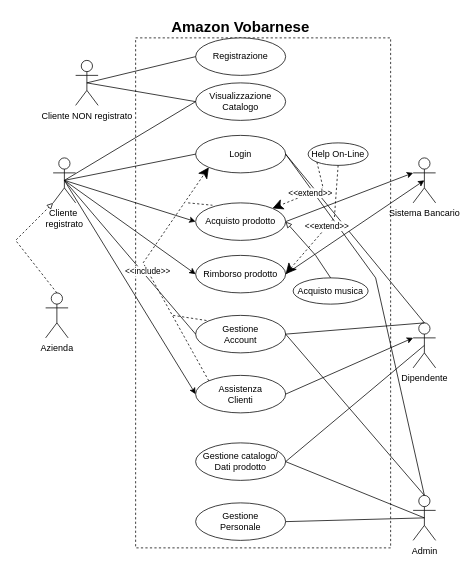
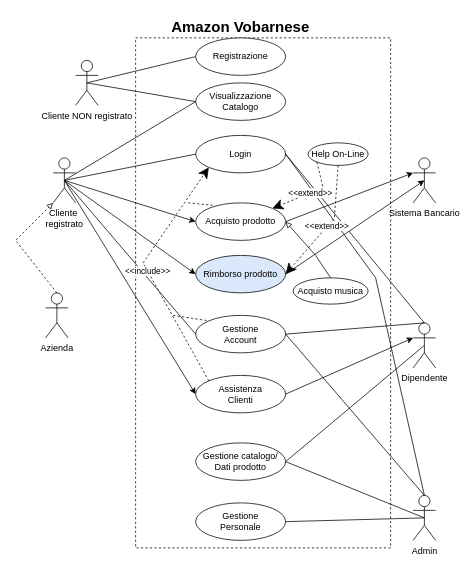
node "Rimborso prodotto": fillcolor #ffffff -> #dae8fc
